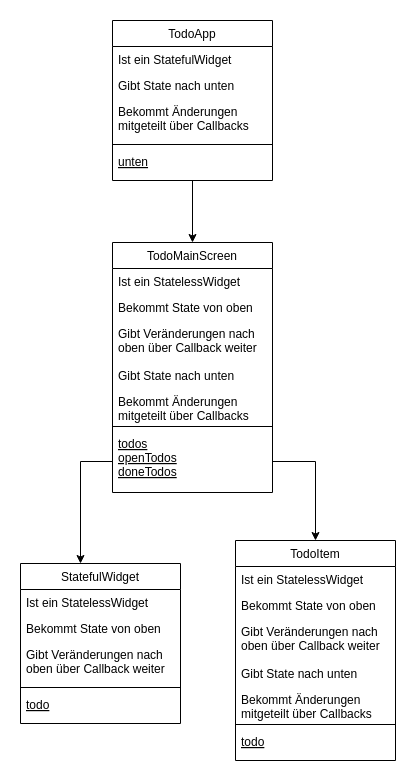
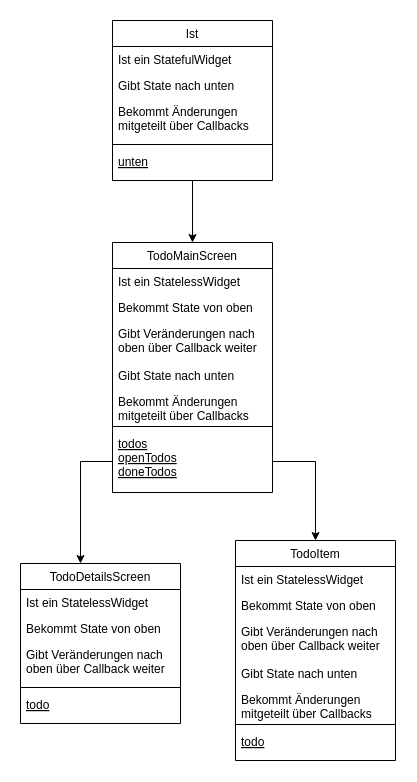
node "TodoApp": label "TodoApp" -> "Ist"
node "StatefulWidget": label "StatefulWidget" -> "TodoDetailsScreen"
